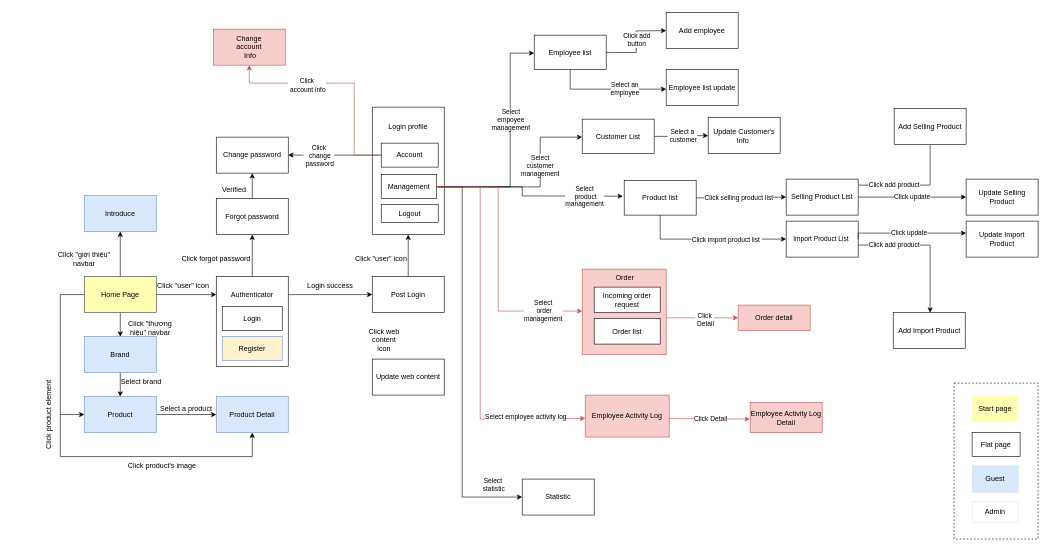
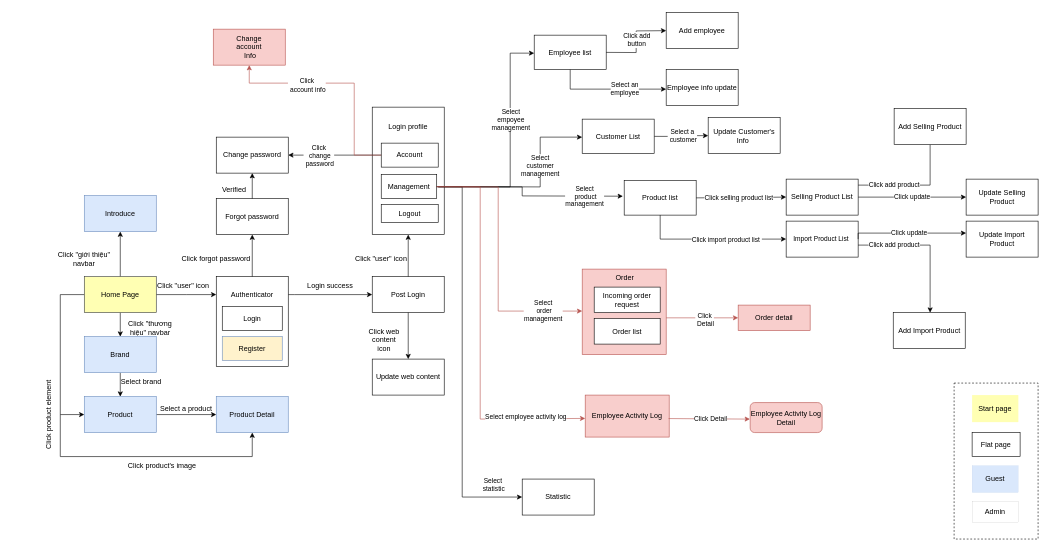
node "Employee list update": label "Employee list update" -> "Employee info update"
edge "Post Login" -> "Update web content": added
node "Employee Activity Log Detail": shape rectangle -> rounded rectangle
